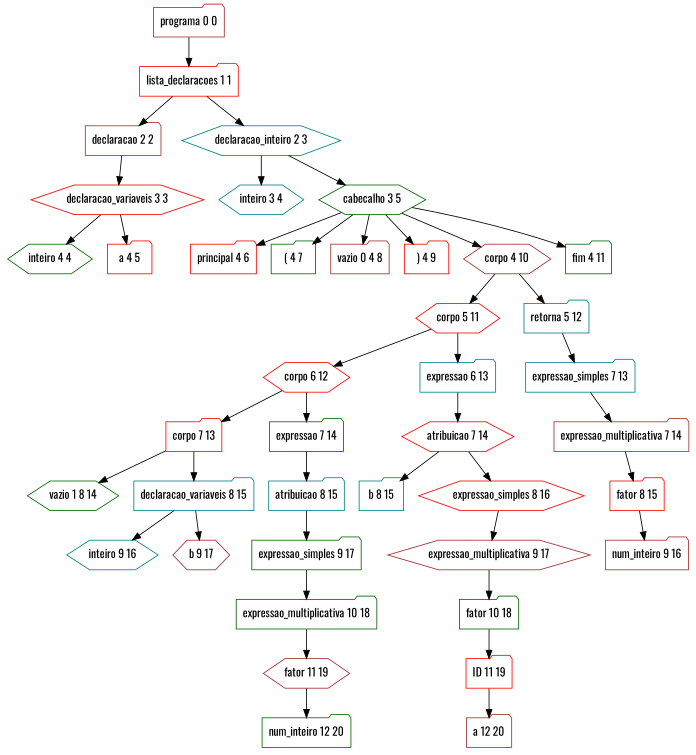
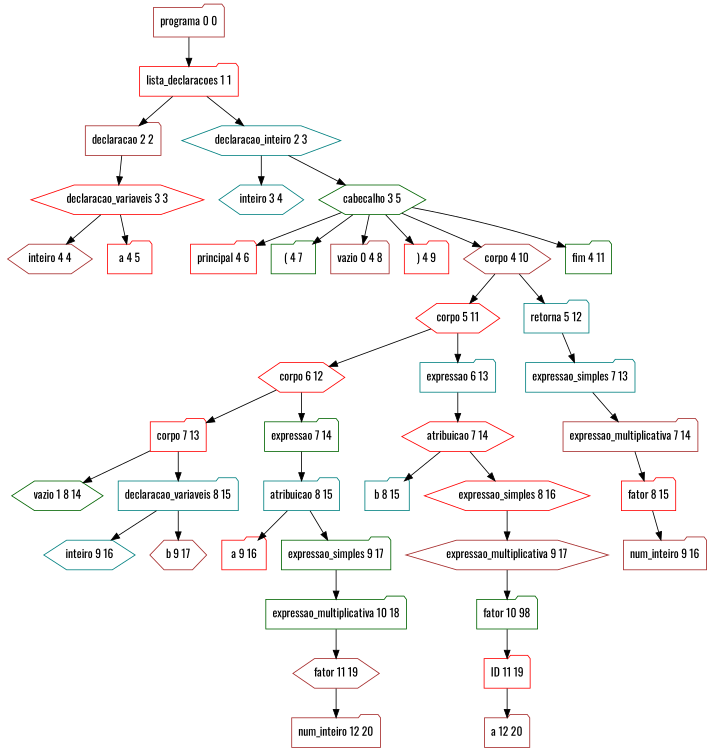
node "inteiro 4 4": color darkgreen -> brown
node "a 9 16": added
node "fator 10 18": label "fator 10 18" -> "fator 10 98"
node "num_inteiro 12 20": color darkgreen -> brown
